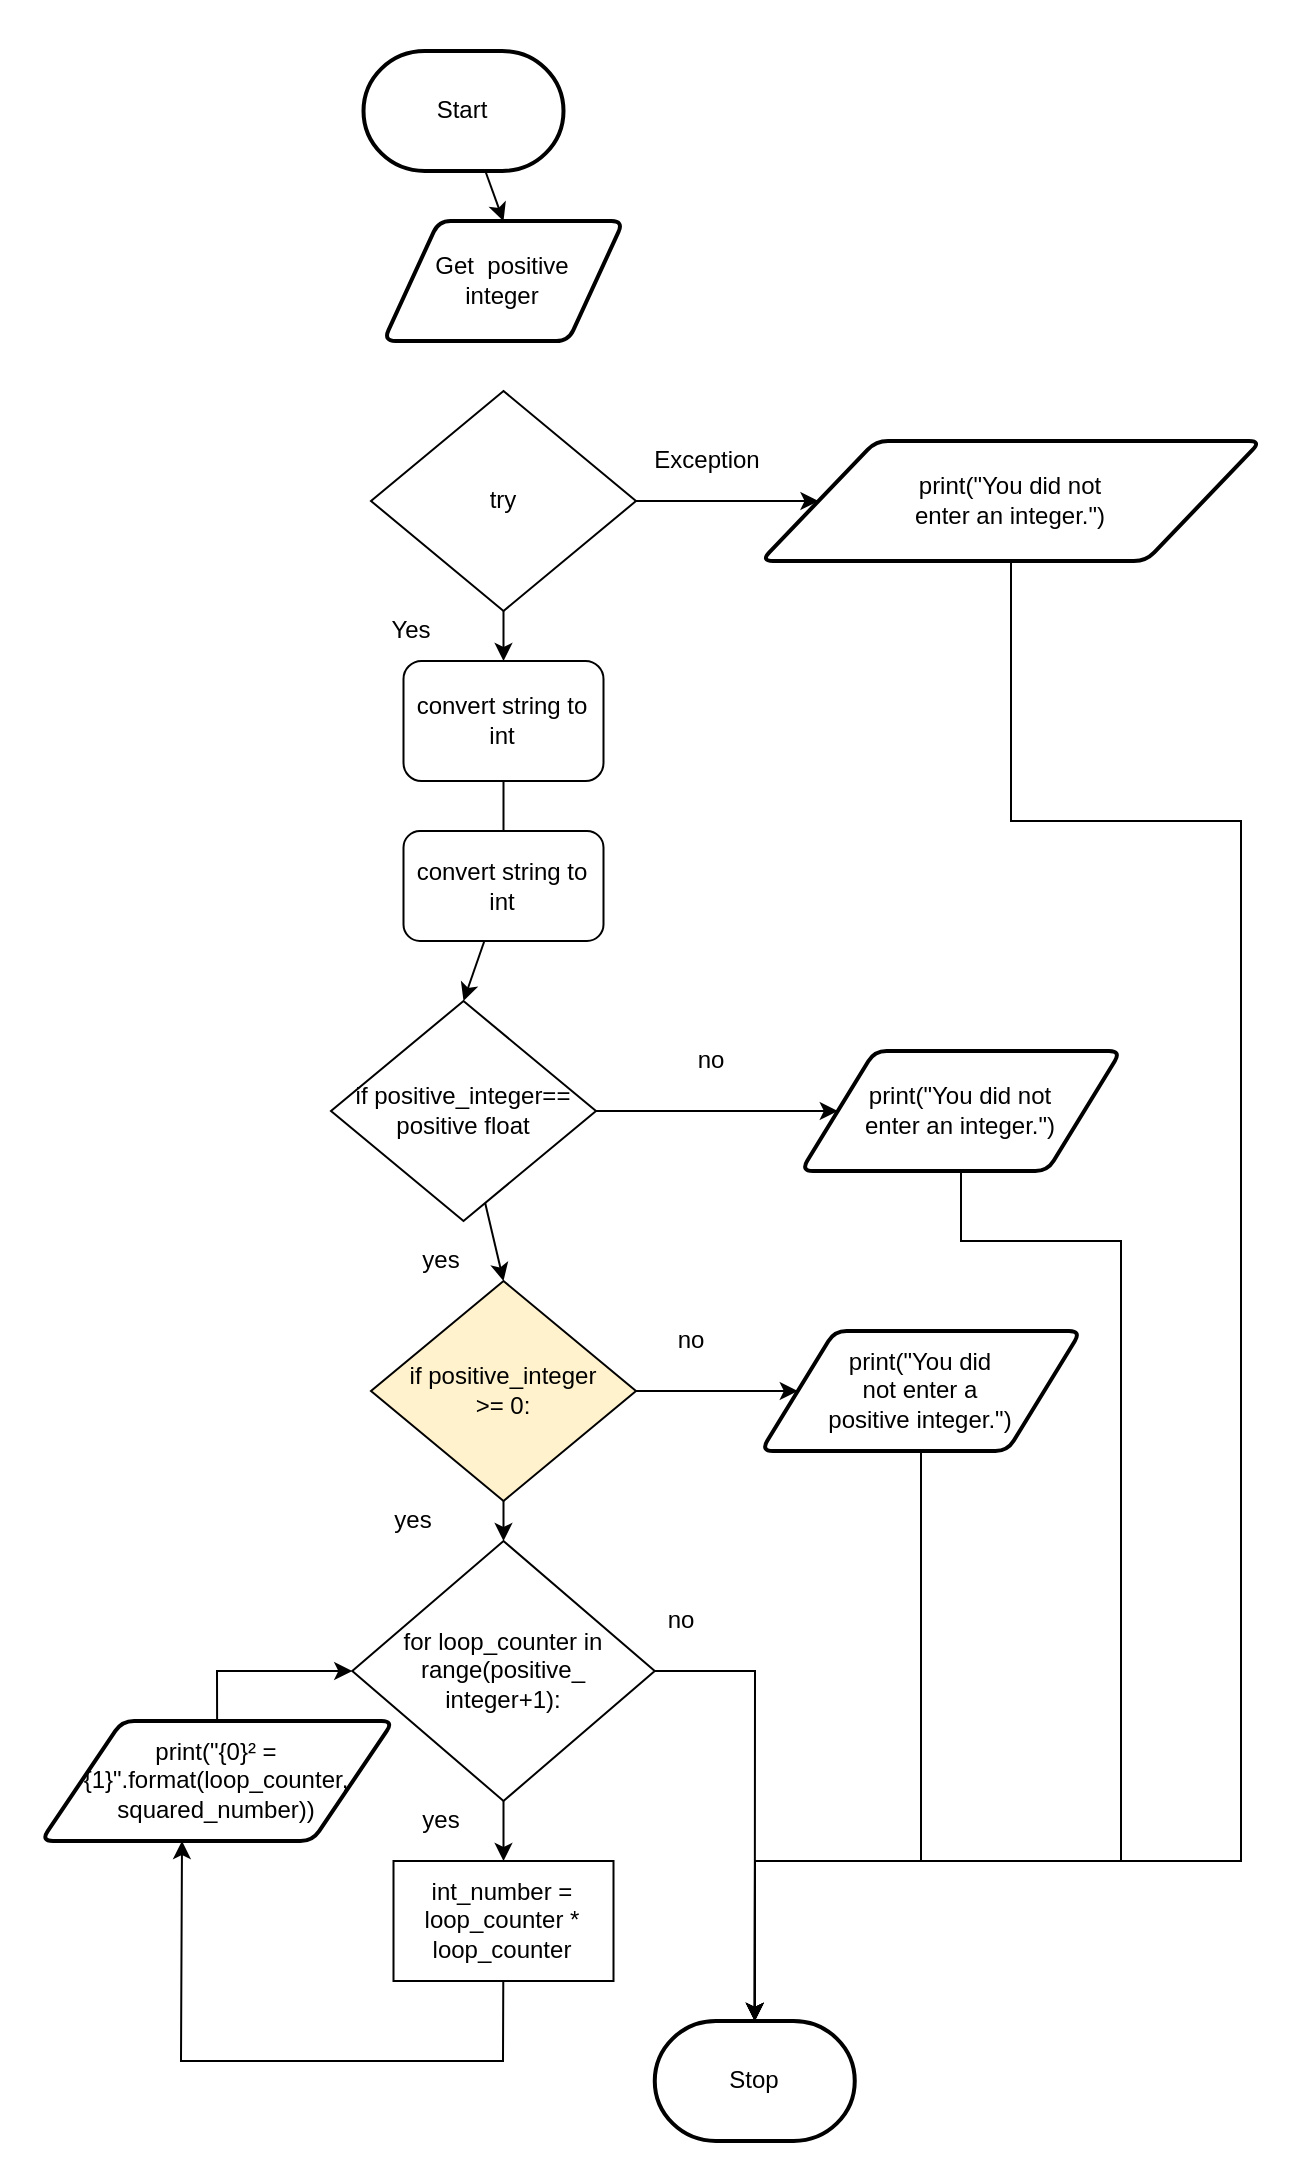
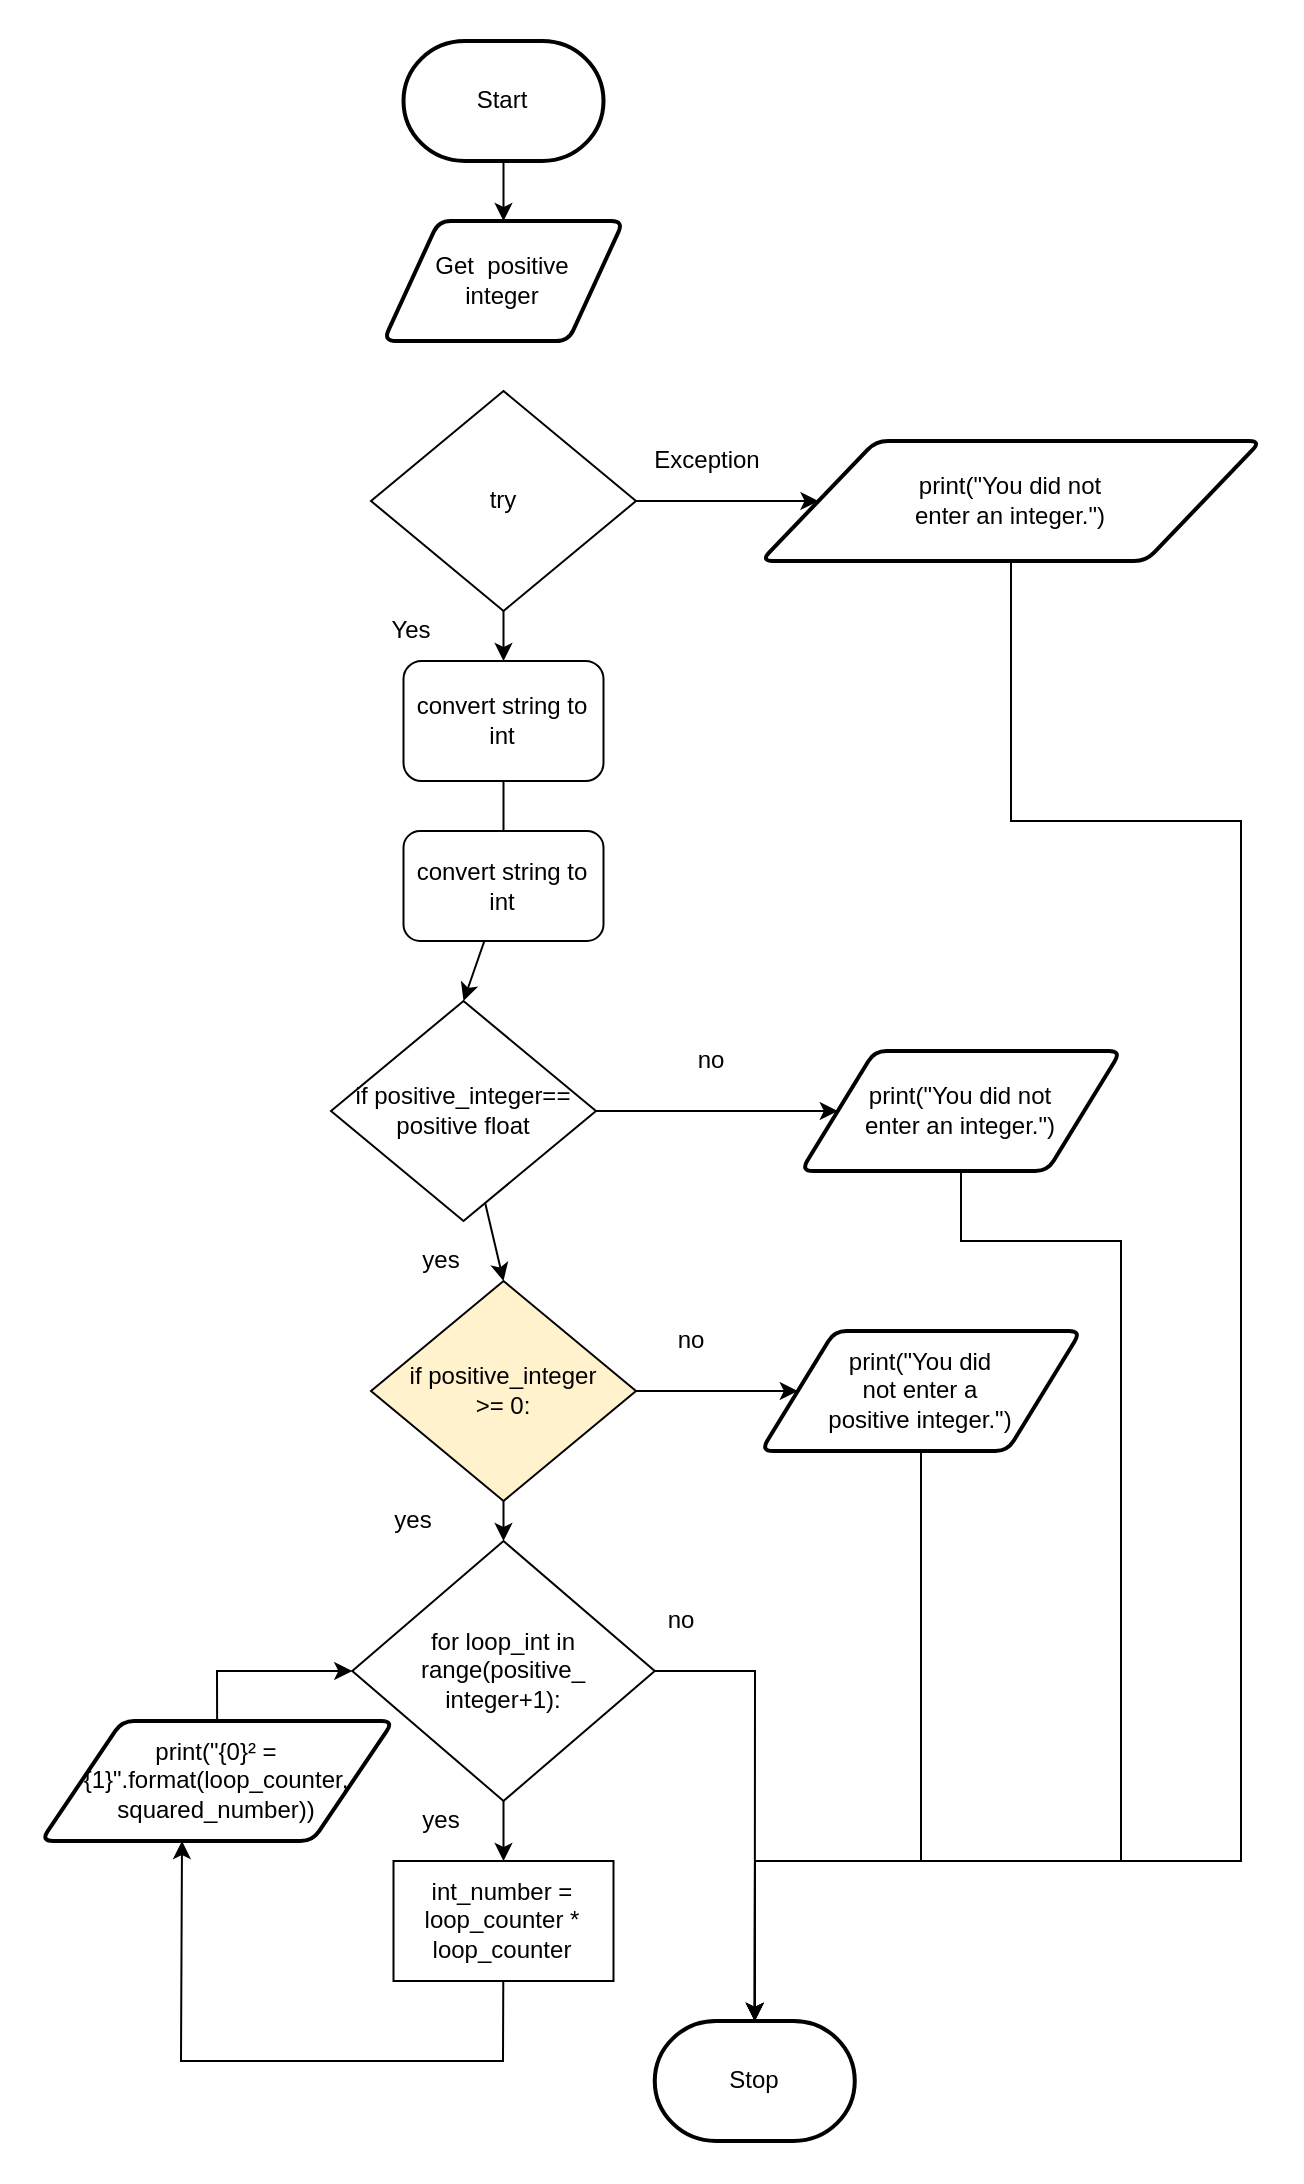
node "Start": moved (464, 111) -> (504, 101)
node "for loop_counter in range(positive_ integer+1):": label "for loop_counter in range(positive_ integer+1):" -> "for loop_int in range(positive_ integer+1):"
